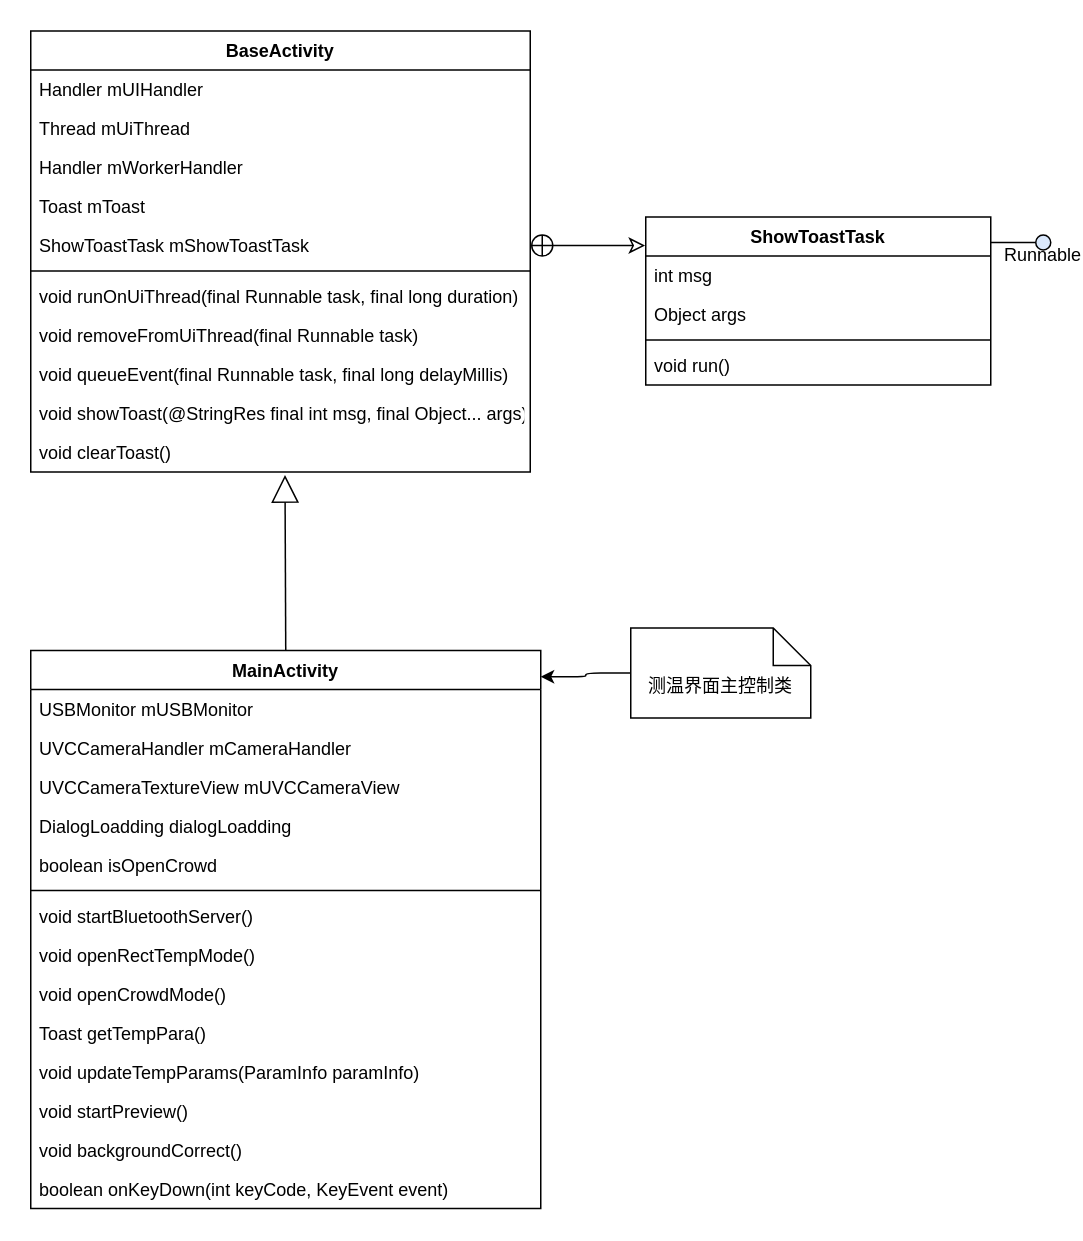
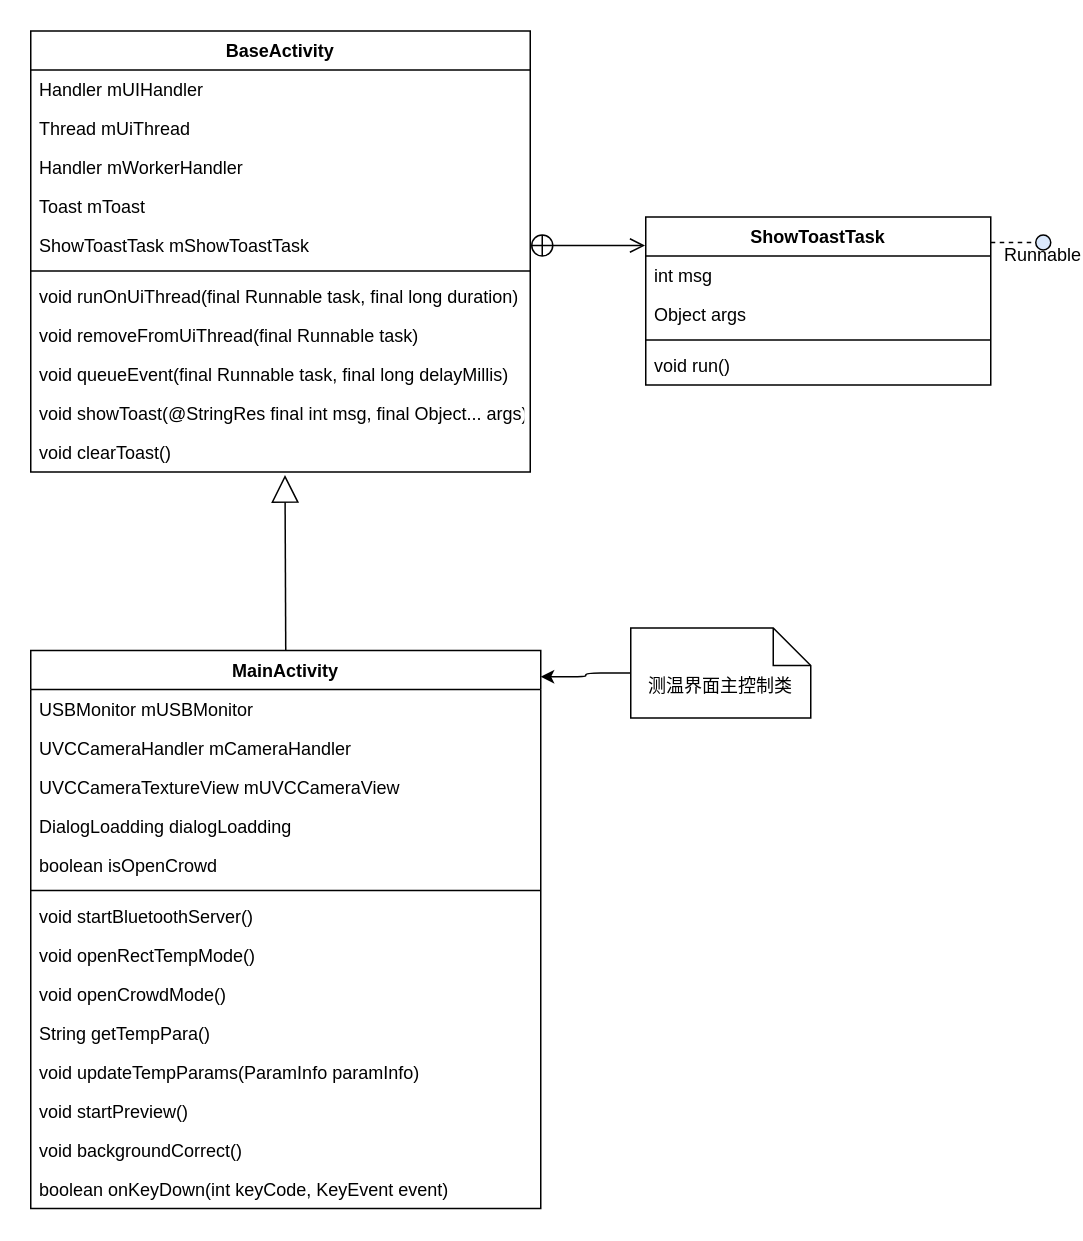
edge "Runnable" -- "ShowToastTask": style solid -> dashed
edge "ShowToastTask mShowToastTask" -- "ShowToastTask": arrowhead classic -> open
node "Toast getTempPara()": label "Toast getTempPara()" -> "String getTempPara()"
